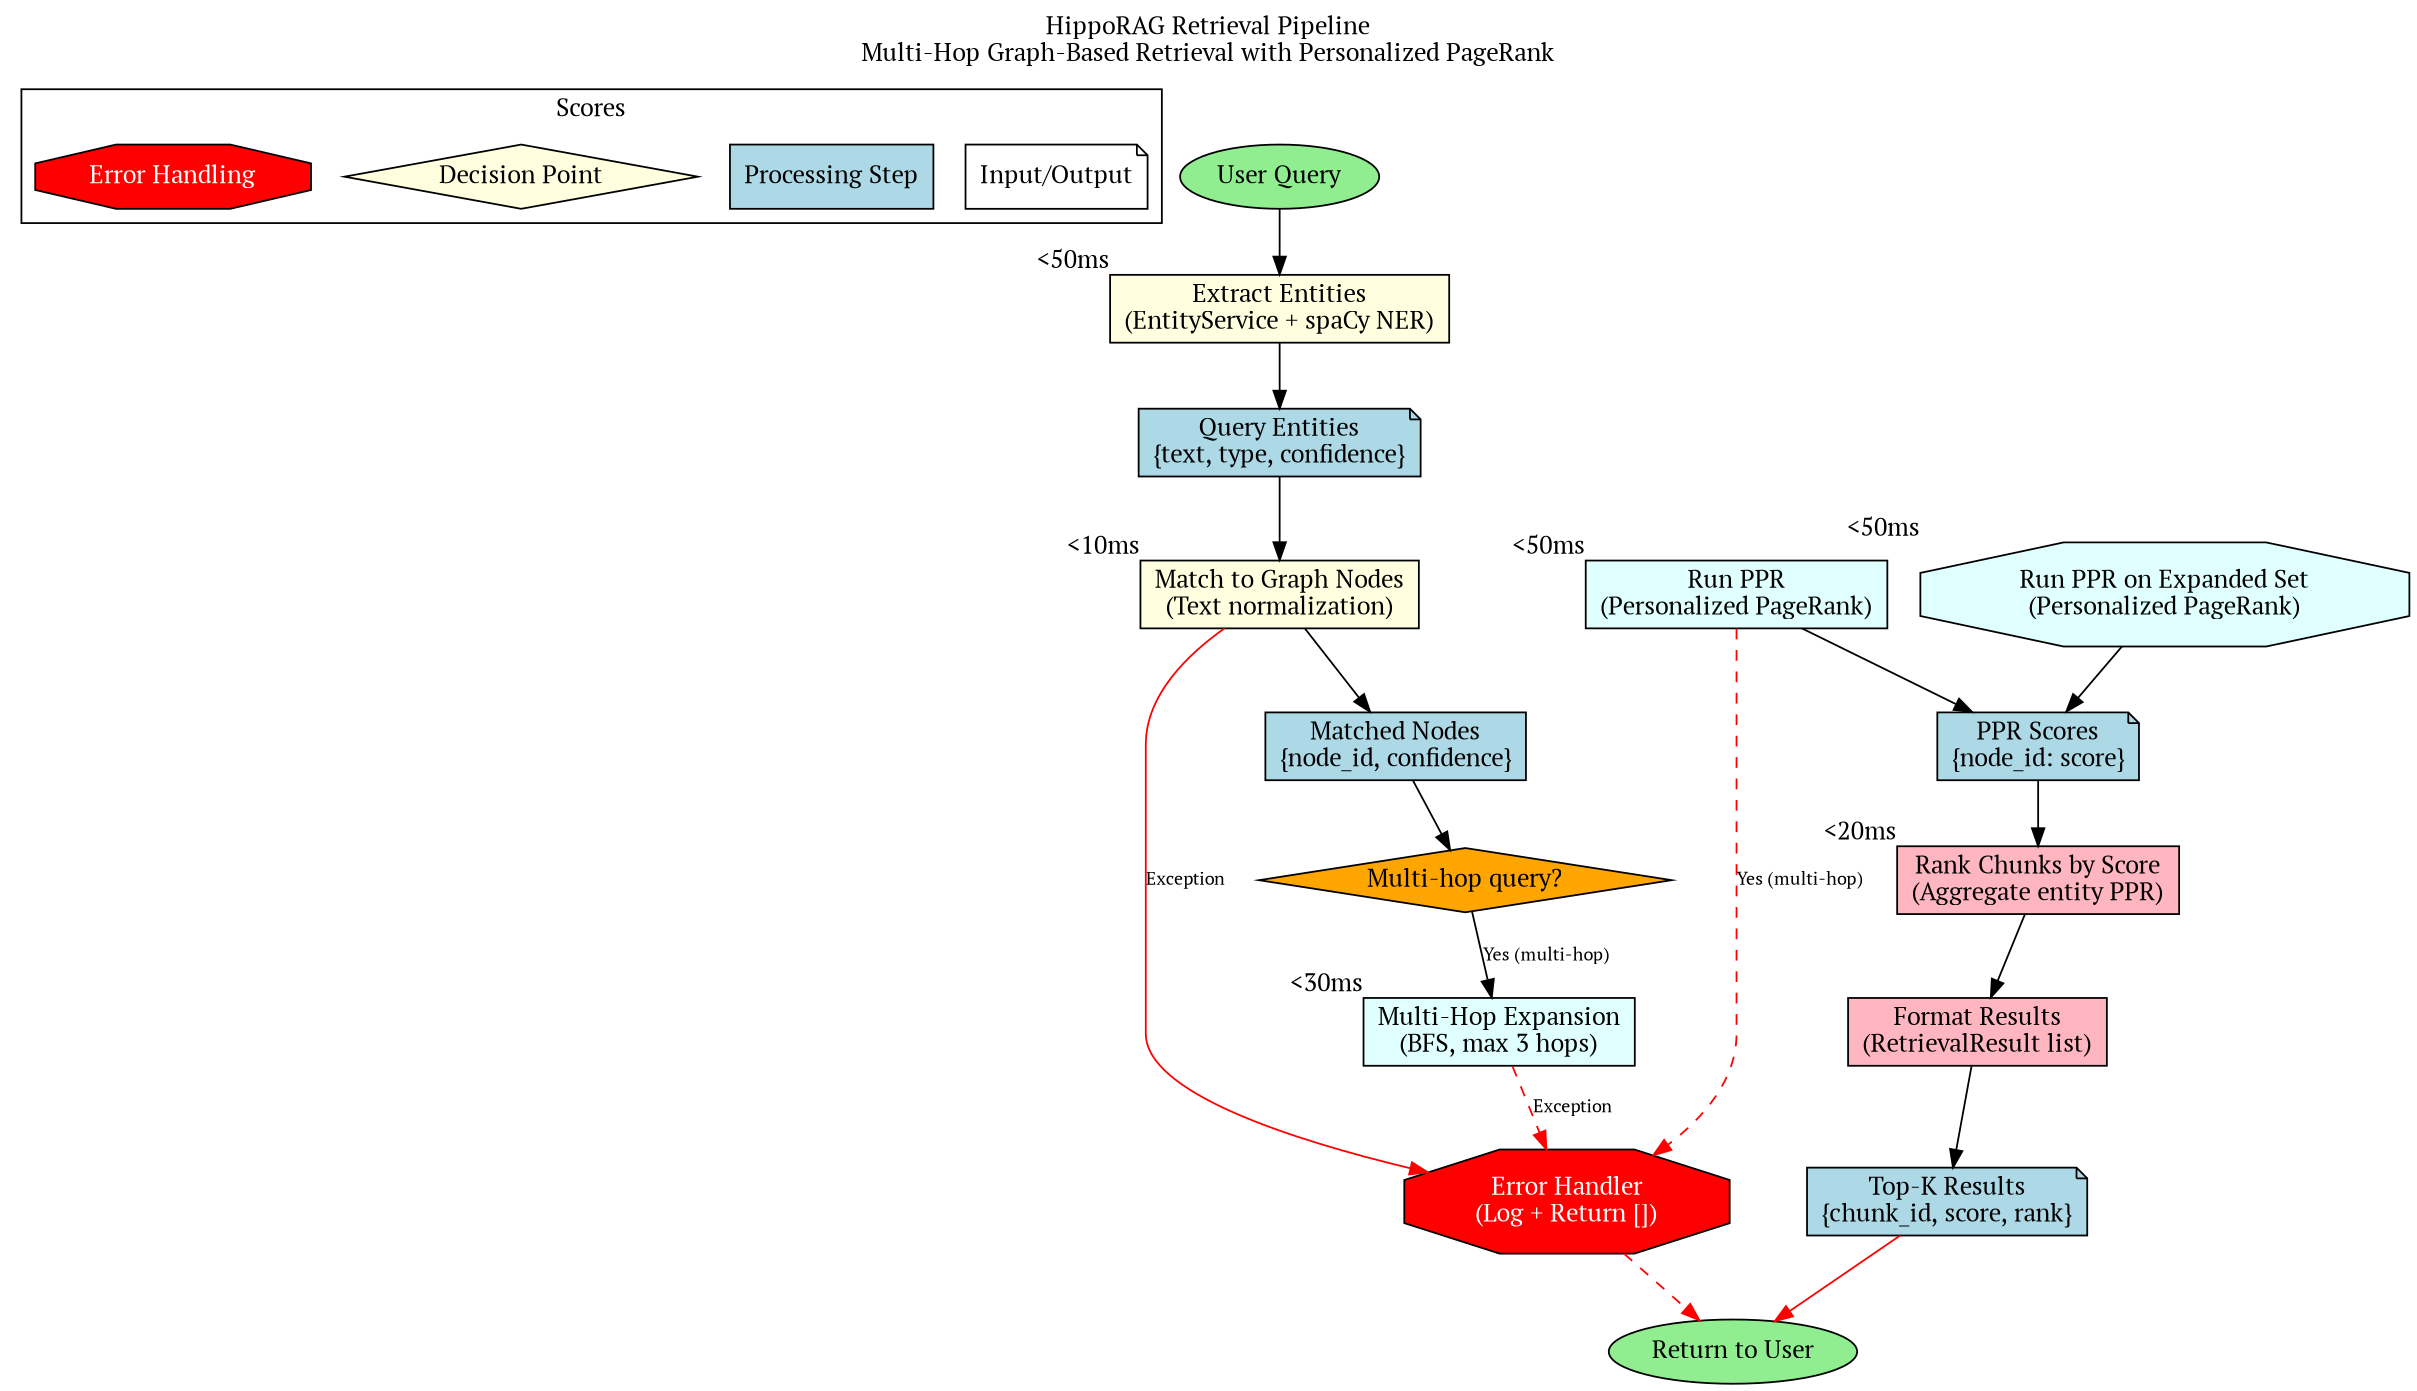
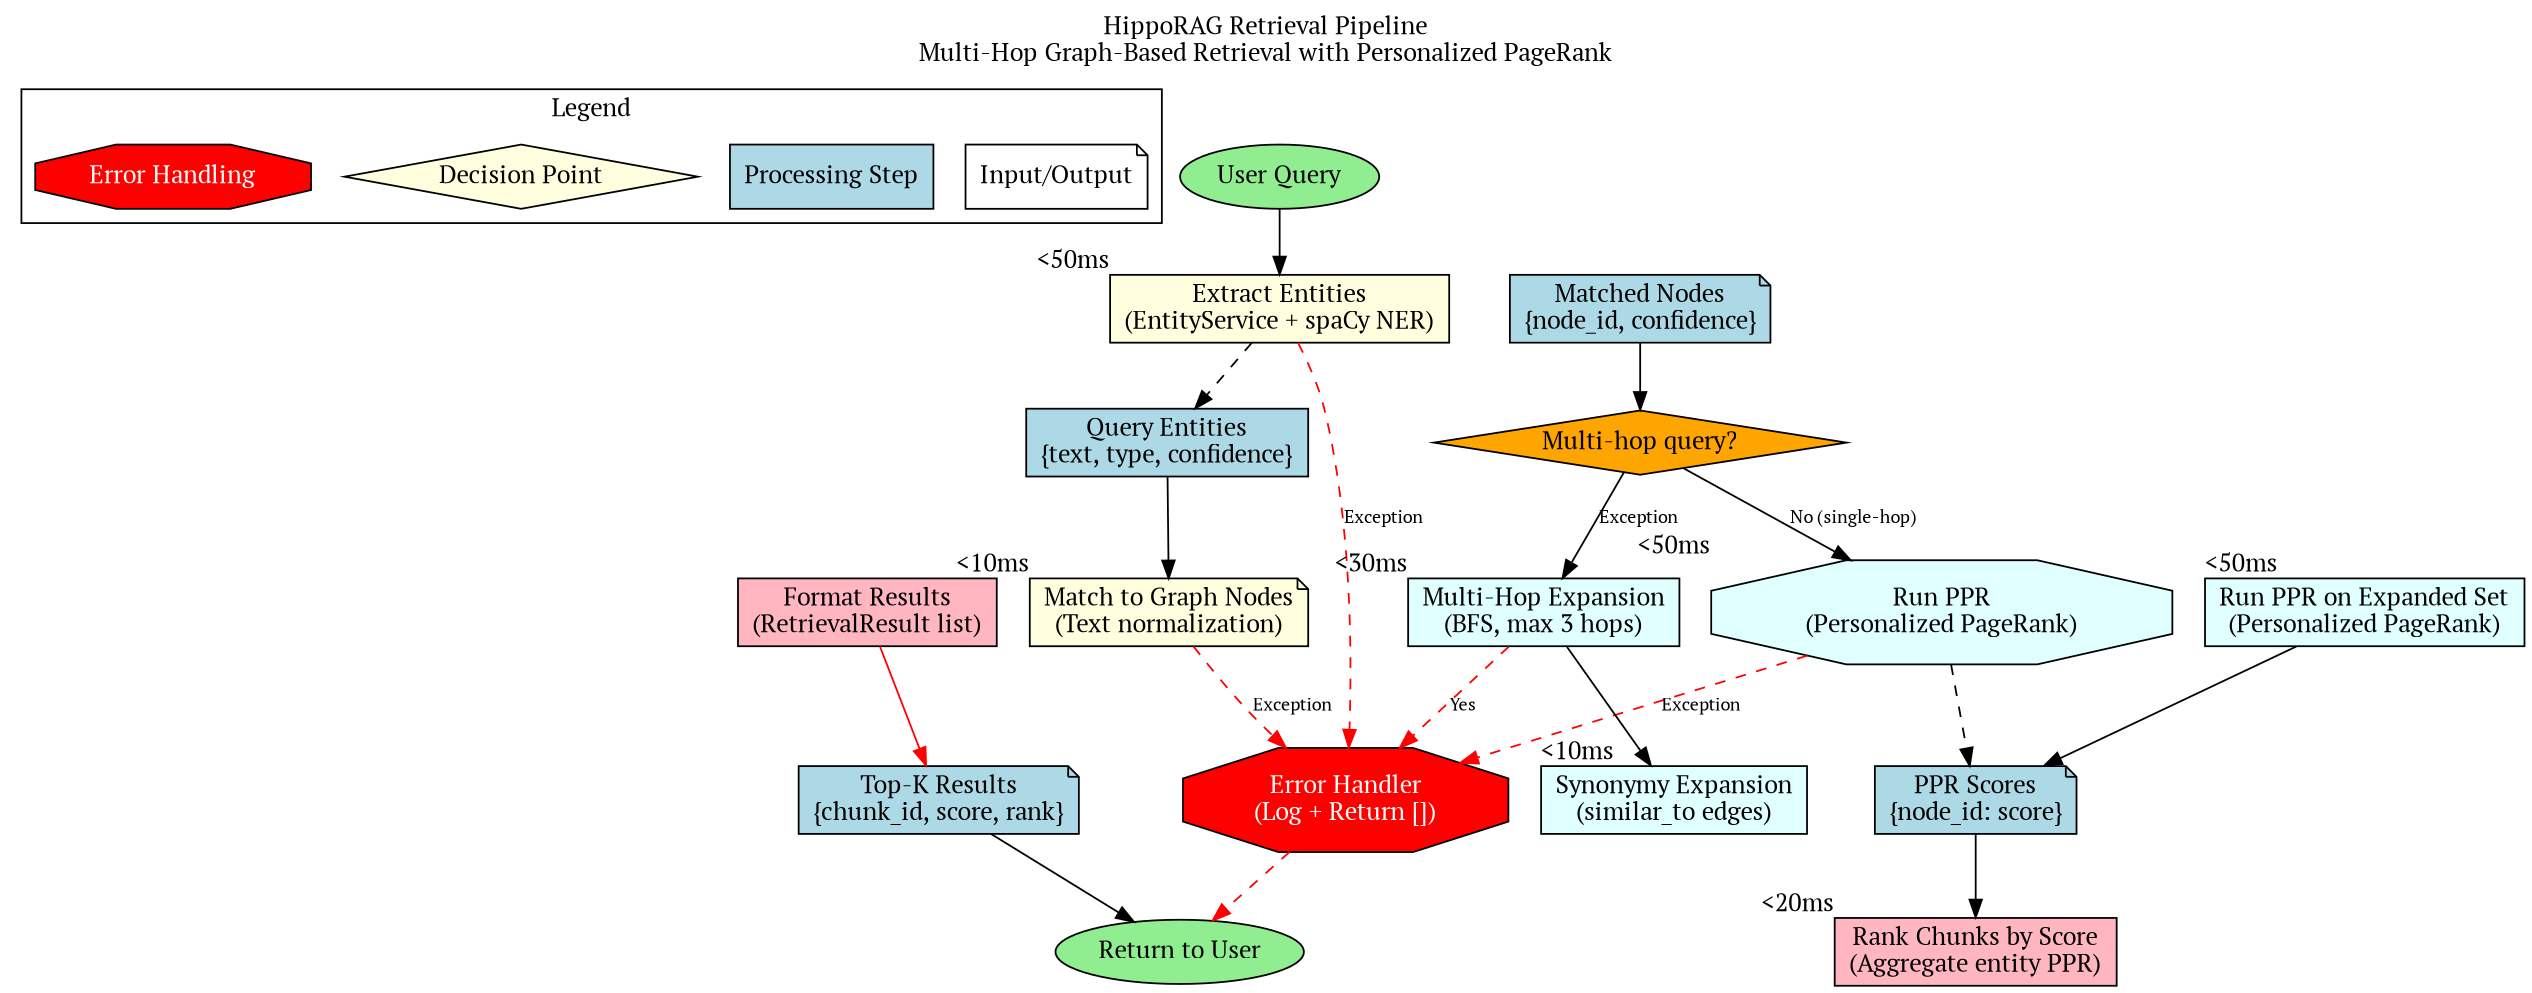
cluster "Scores": label "Scores" -> "Legend"
edge "Extract Entities (EntityService + spaCy NER) <50ms" -> "Query Entities {text, type, confidence}": style solid -> dashed
node "Query Entities {text, type, confidence}": shape note -> box
edge "Multi-hop query?" -> "Run PPR (Personalized PageRank) <50ms": added, label "No (single-hop)"
edge "Extract Entities (EntityService + spaCy NER) <50ms" -> "Error Handler (Log + Return [])": added, label "Exception"
node "Match to Graph Nodes (Text normalization) <10ms": shape box -> note
node "Run PPR (Personalized PageRank) <50ms": shape box -> octagon
node "Run PPR on Expanded Set (Personalized PageRank) <50ms": shape octagon -> box
edge "Match to Graph Nodes (Text normalization) <10ms" -> "Matched Nodes {node_id, confidence}": removed
edge "Run PPR (Personalized PageRank) <50ms" -> "PPR Scores {node_id: score}": style solid -> dashed
node "Matched Nodes {node_id, confidence}": shape box -> note
node "Synonymy Expansion (similar_to edges) <10ms": added
edge "Run PPR (Personalized PageRank) <50ms" -> "Error Handler (Log + Return [])": label "Yes (multi-hop)" -> "Exception"
edge "Rank Chunks by Score (Aggregate entity PPR) <20ms" -> "Format Results (RetrievalResult list)": removed
edge "Multi-hop query?" -> "Multi-Hop Expansion (BFS, max 3 hops) <30ms": label "Yes (multi-hop)" -> "Exception"
edge "Match to Graph Nodes (Text normalization) <10ms" -> "Error Handler (Log + Return [])": style solid -> dashed
edge "Multi-Hop Expansion (BFS, max 3 hops) <30ms" -> "Error Handler (Log + Return [])": label "Exception" -> "Yes"
edge "Format Results (RetrievalResult list)" -> "Top-K Results {chunk_id, score, rank}": color black -> red
edge "Top-K Results {chunk_id, score, rank}" -> "Return to User": color red -> black
